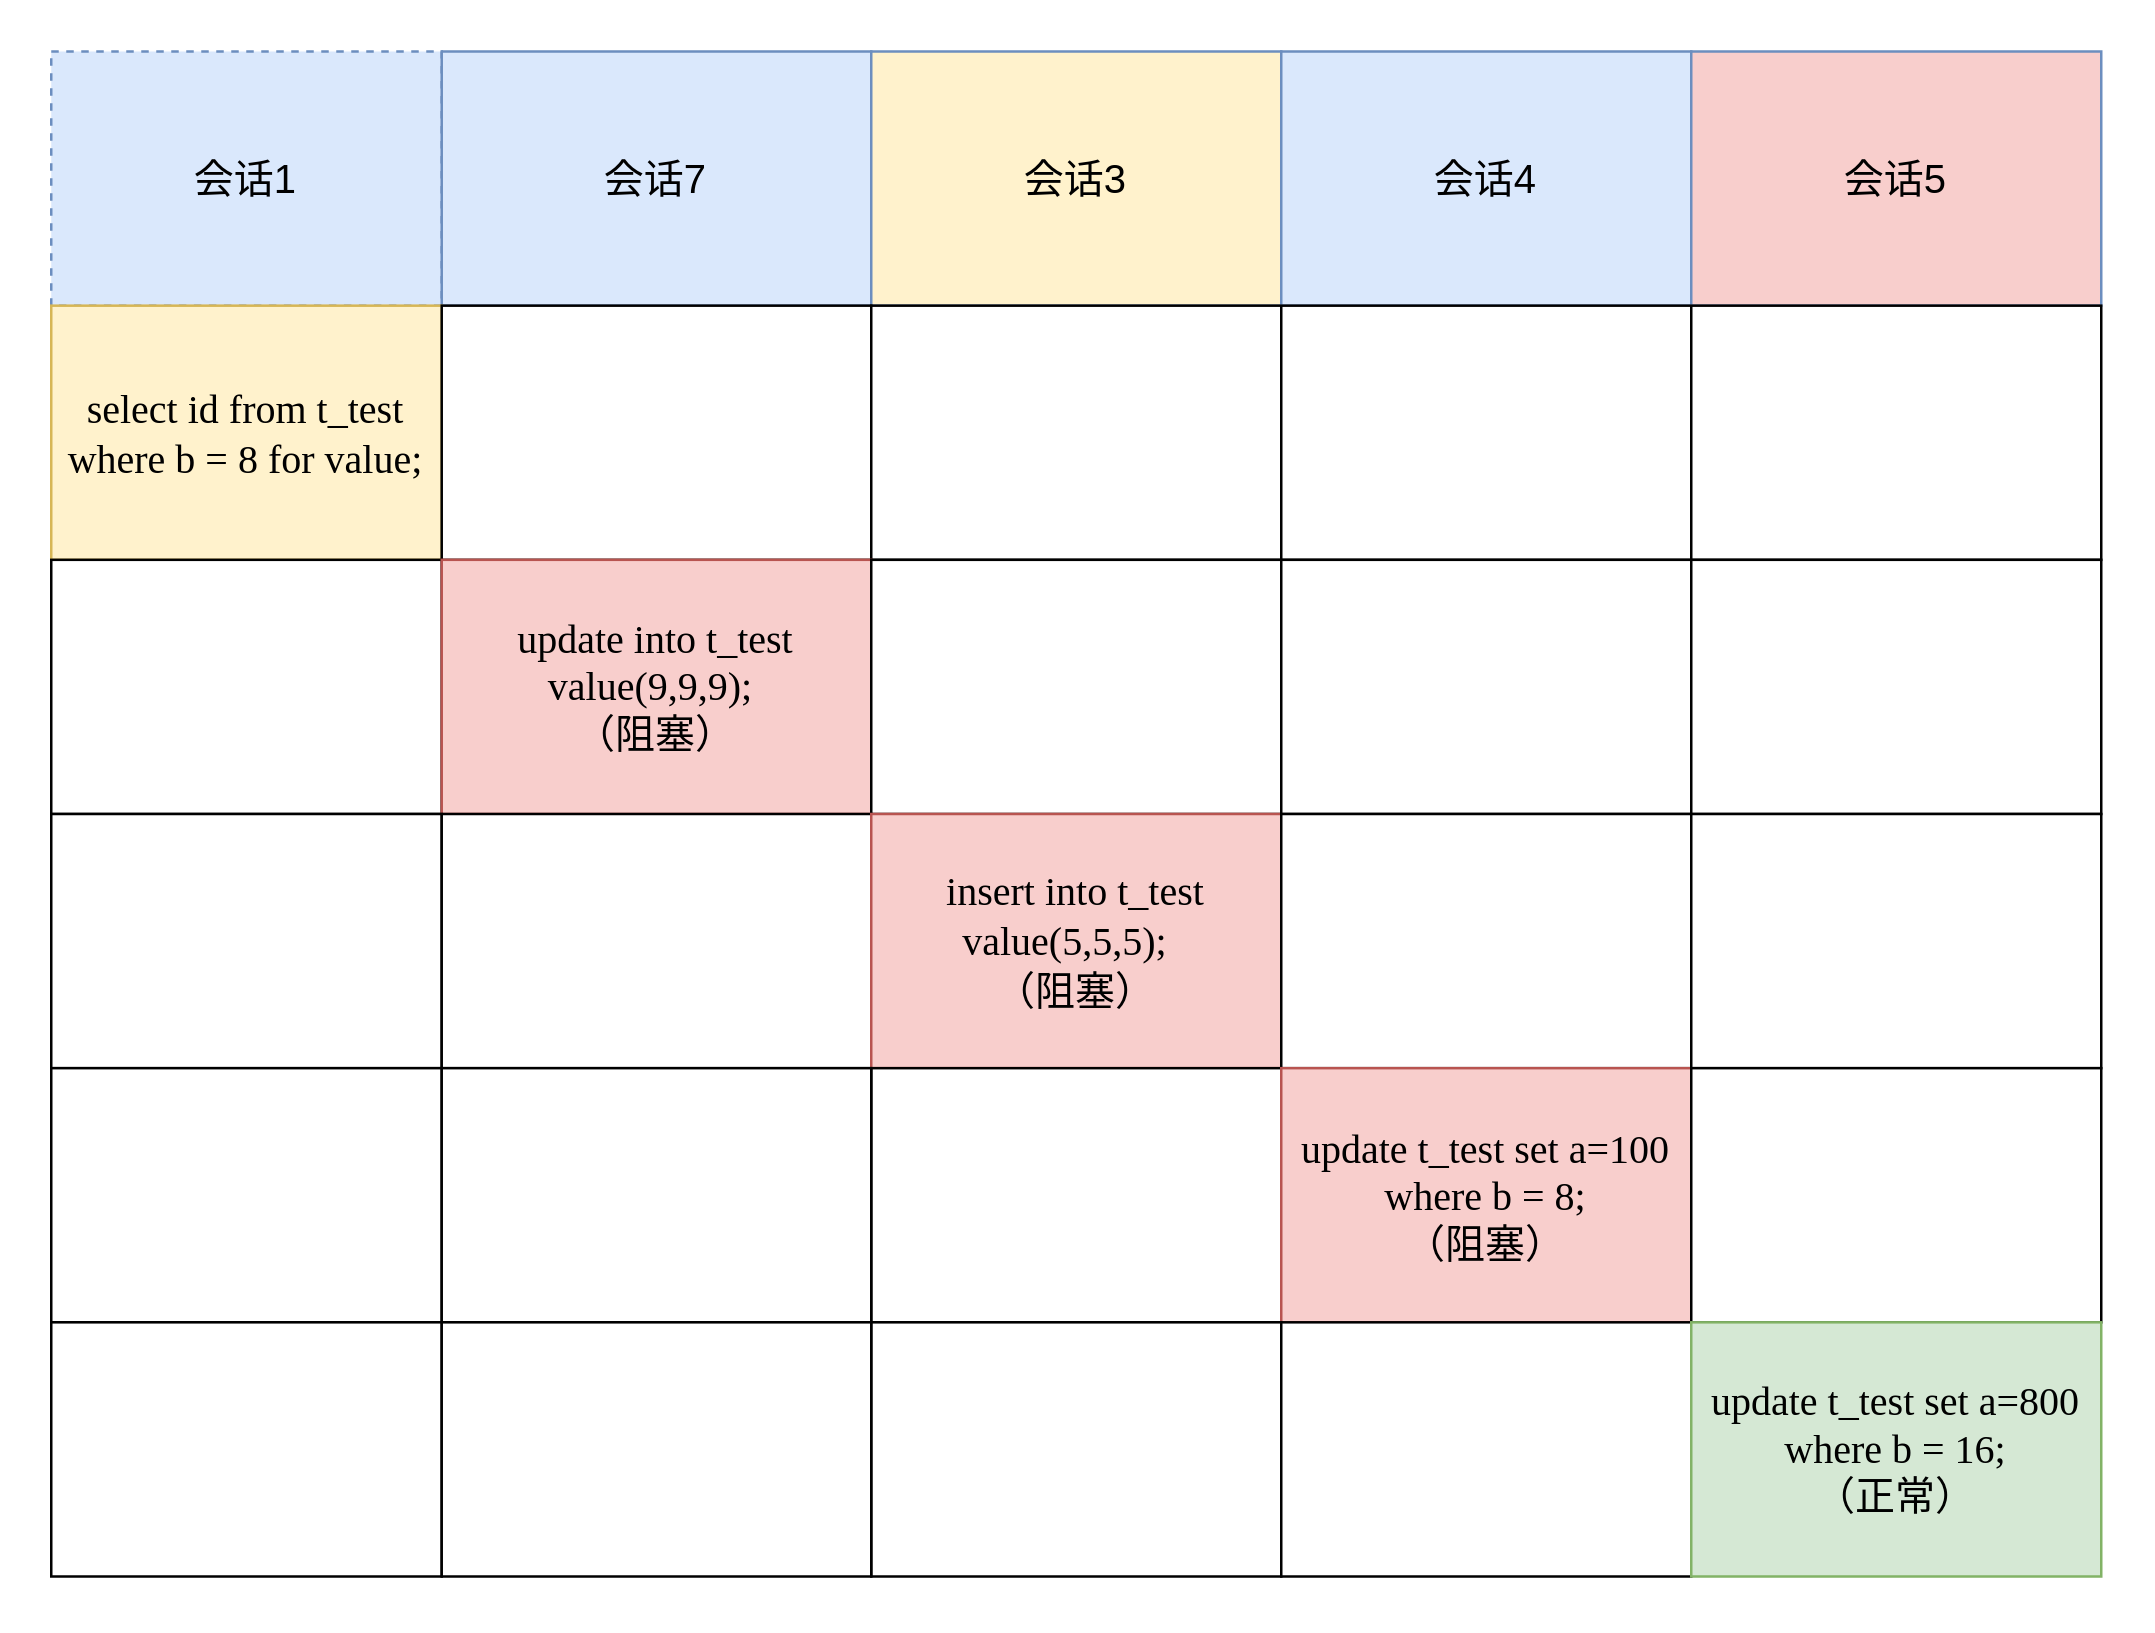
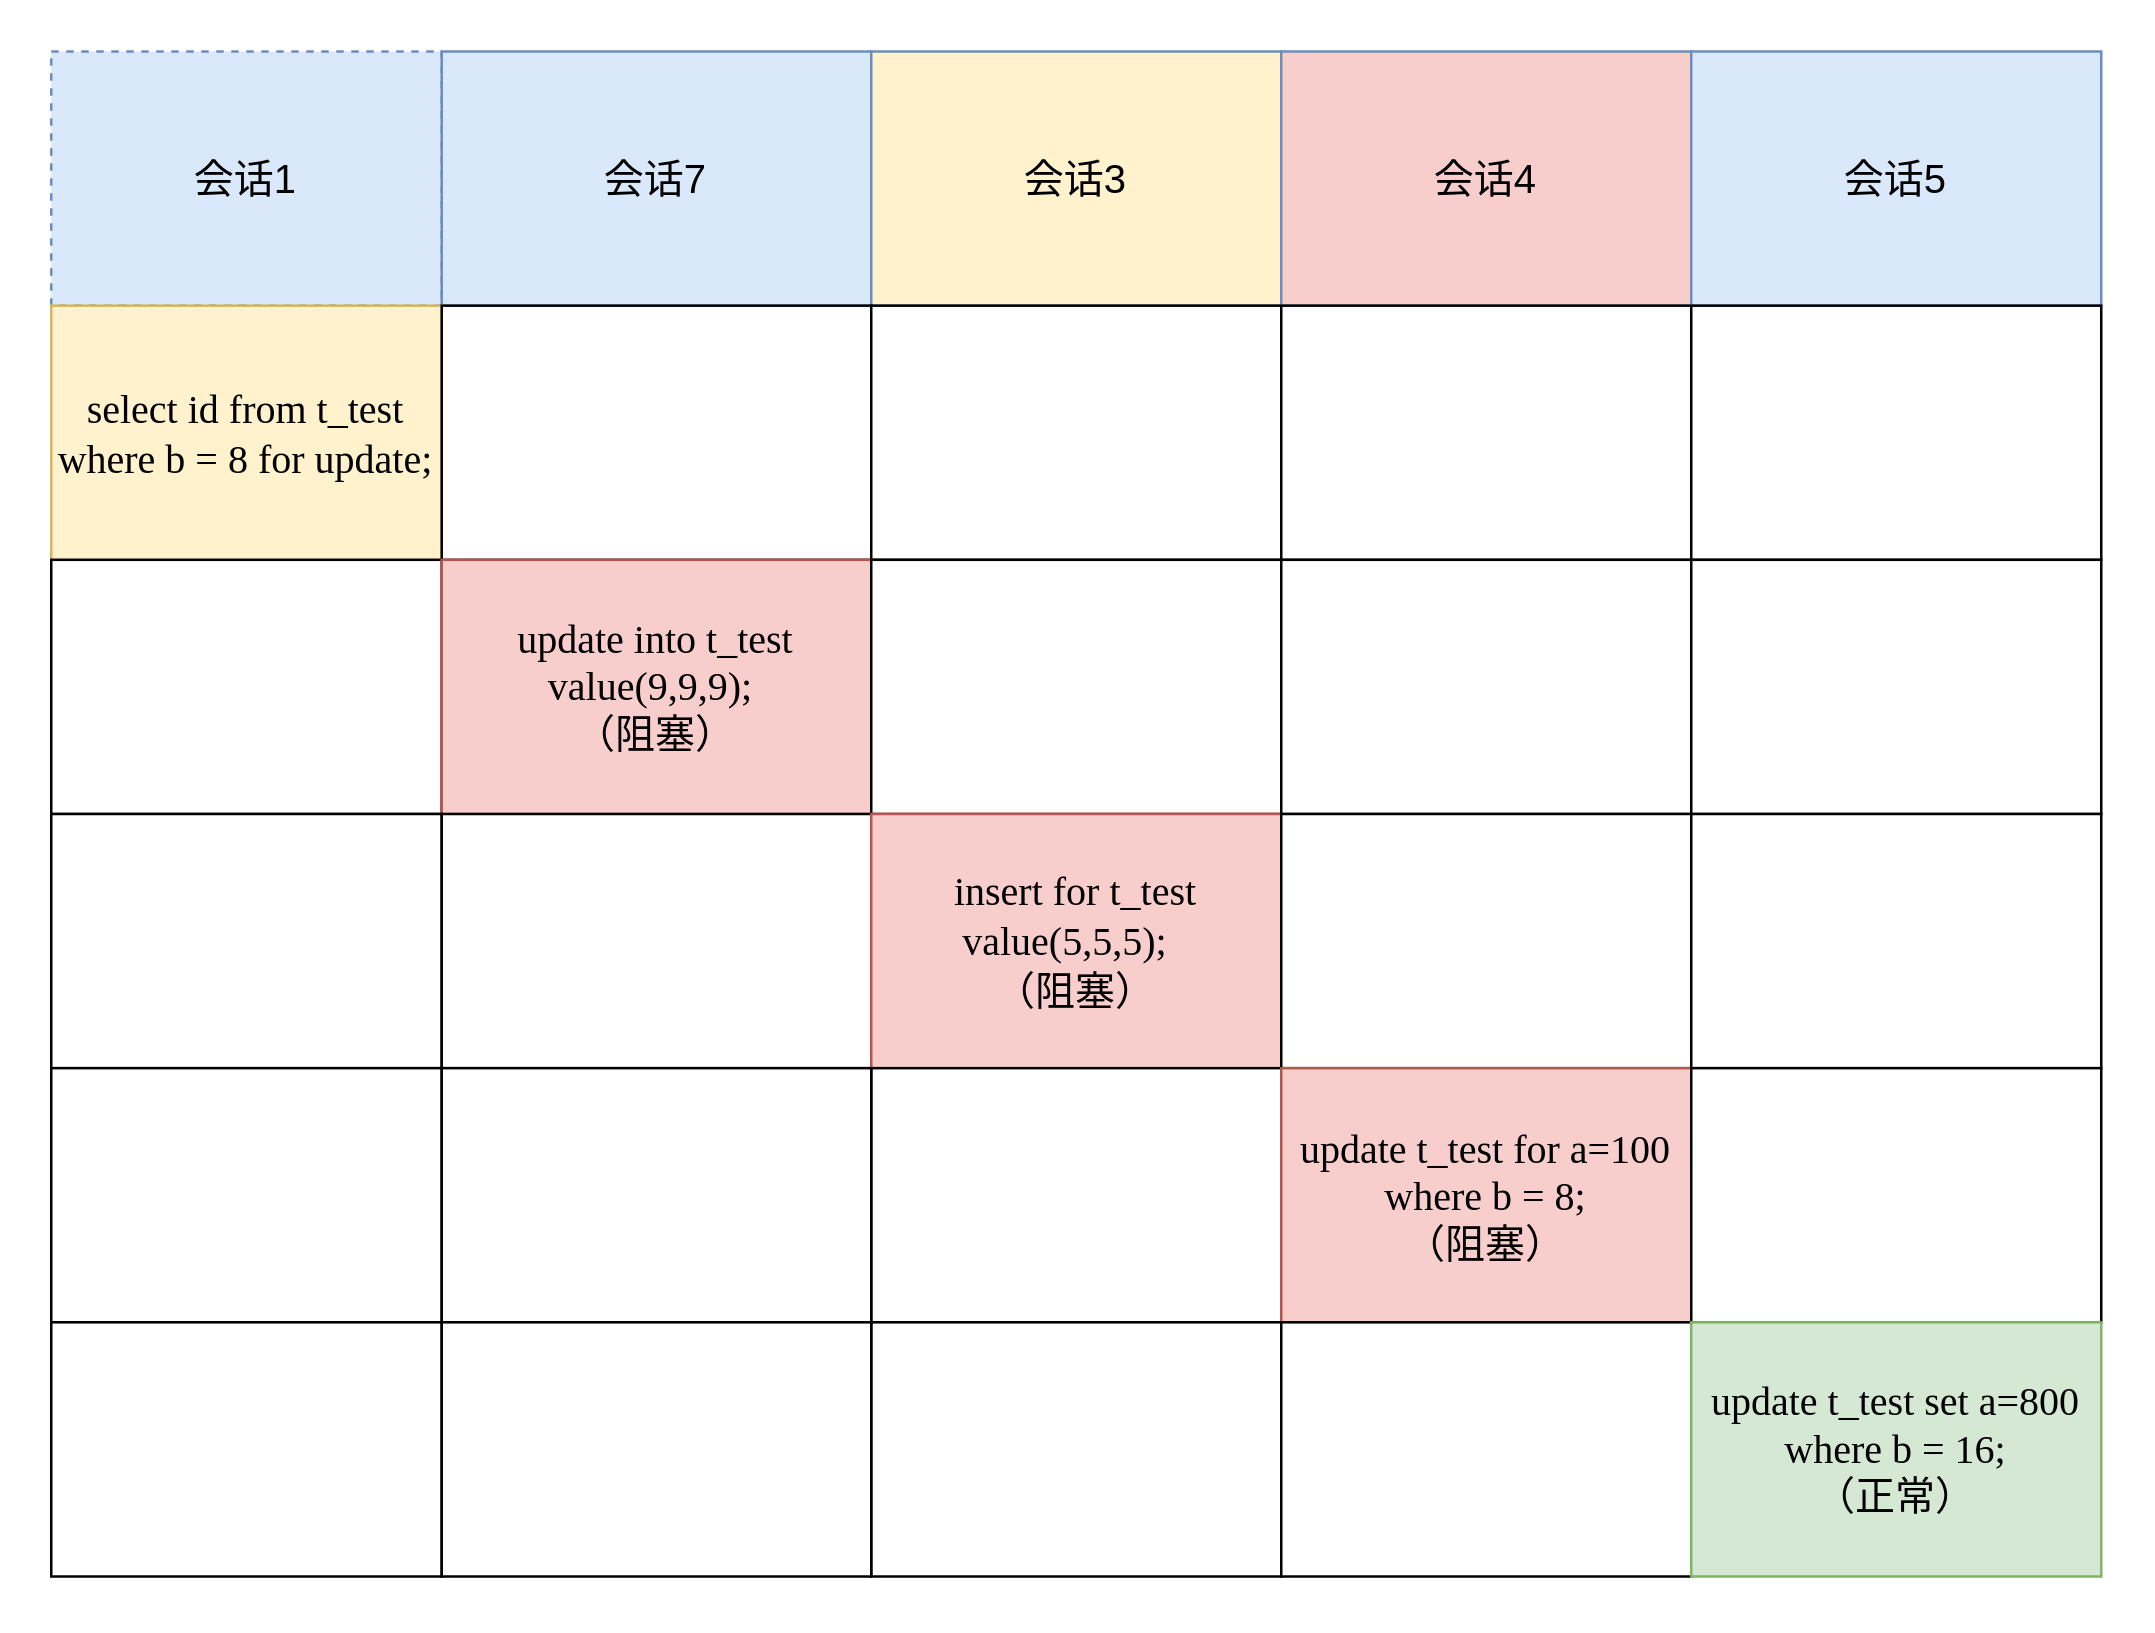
node "会话4": fillcolor #dae8fc -> #f8cecc
node "会话5": fillcolor #f8cecc -> #dae8fc
node "select id from t_test where b = 8 for value;": label "select id from t_test where b = 8 for value;" -> "select id from t_test where b = 8 for update;"
node "insert into t_test value(5,5,5); （阻塞）": label "insert into t_test value(5,5,5); （阻塞）" -> "insert for t_test value(5,5,5); （阻塞）"
node "update t_test set a=100 where b = 8;（阻塞）": label "update t_test set a=100 where b = 8;（阻塞）" -> "update t_test for a=100 where b = 8;（阻塞）"
